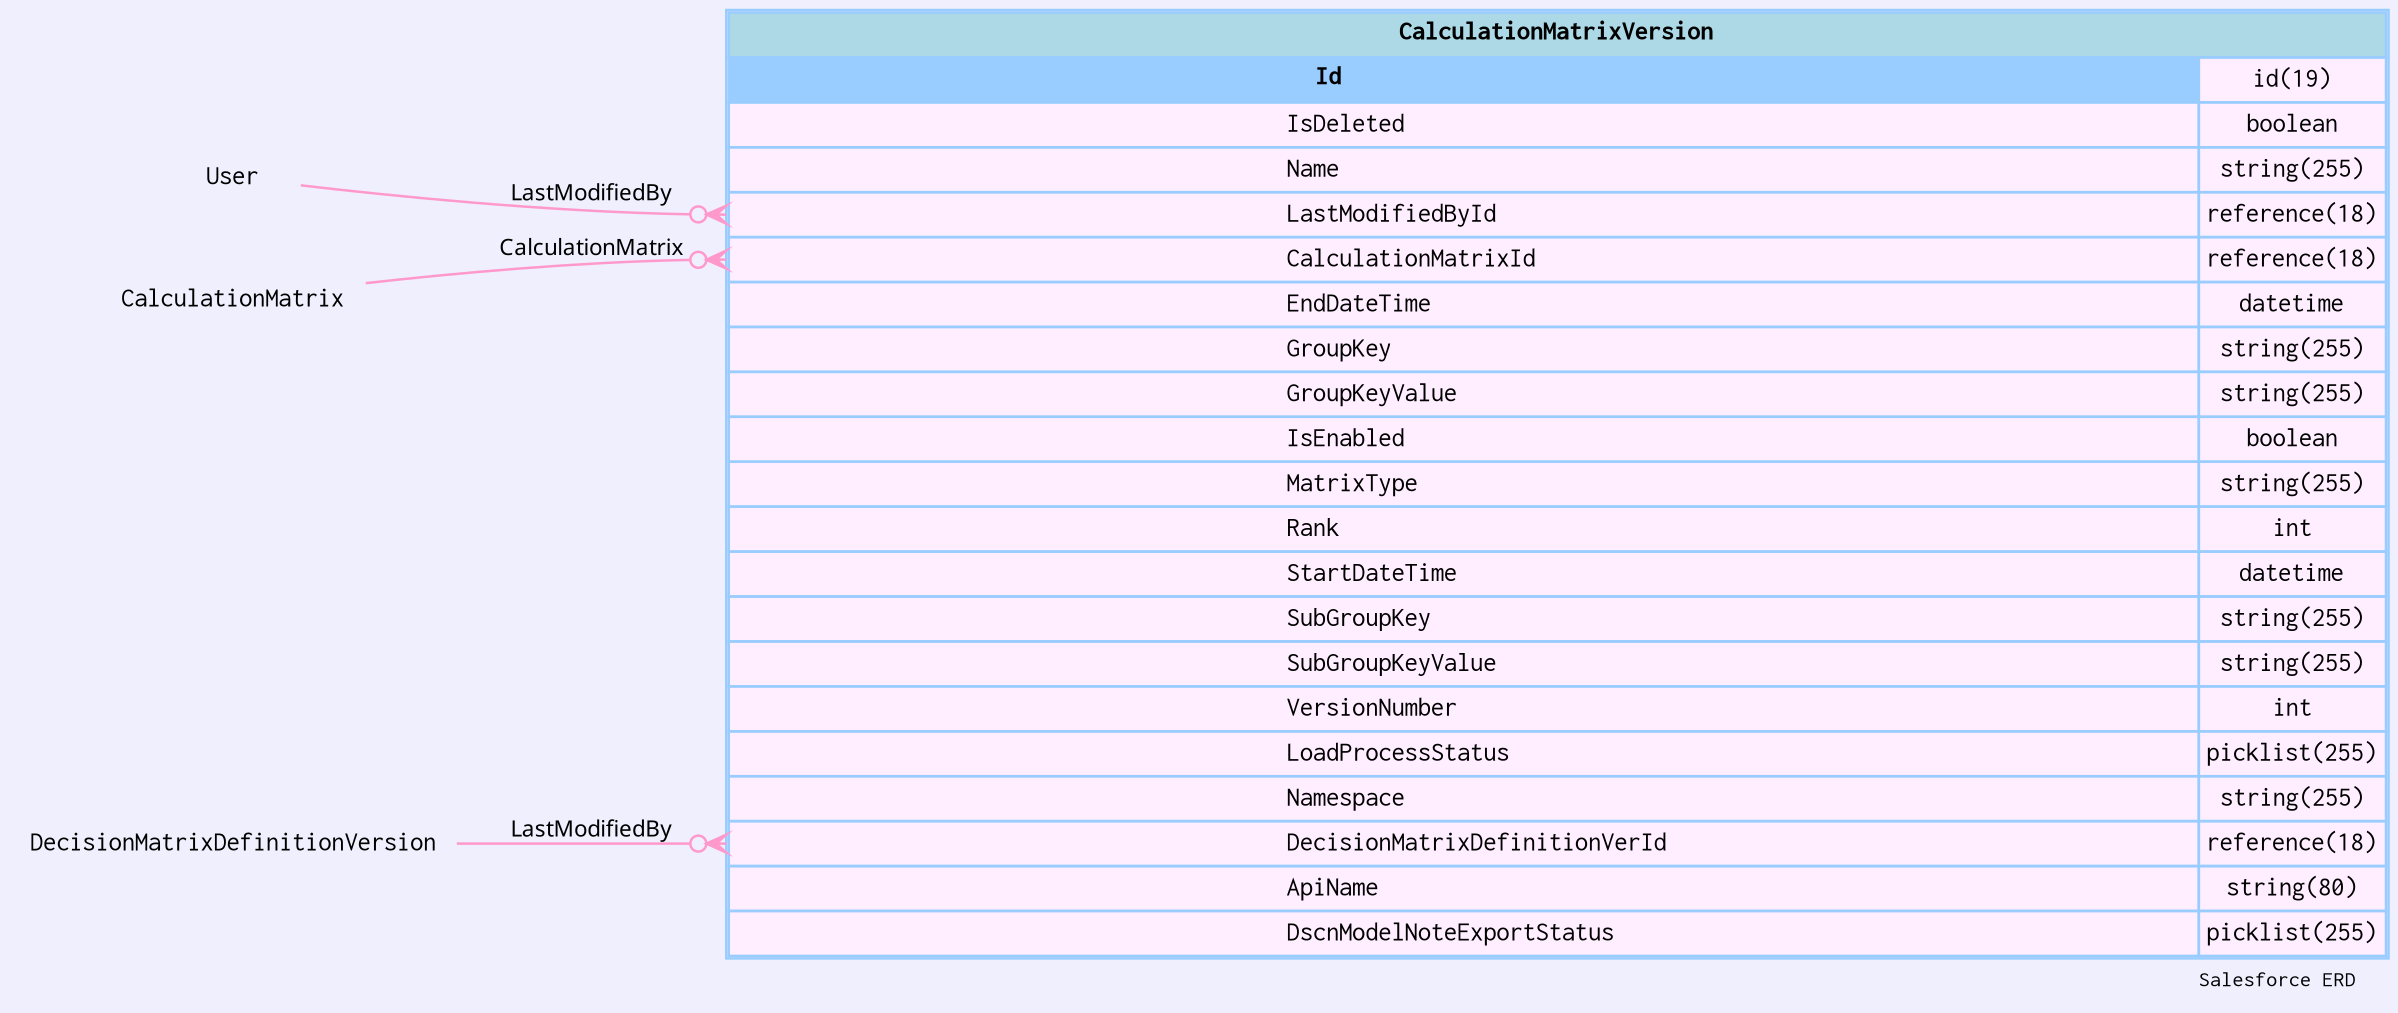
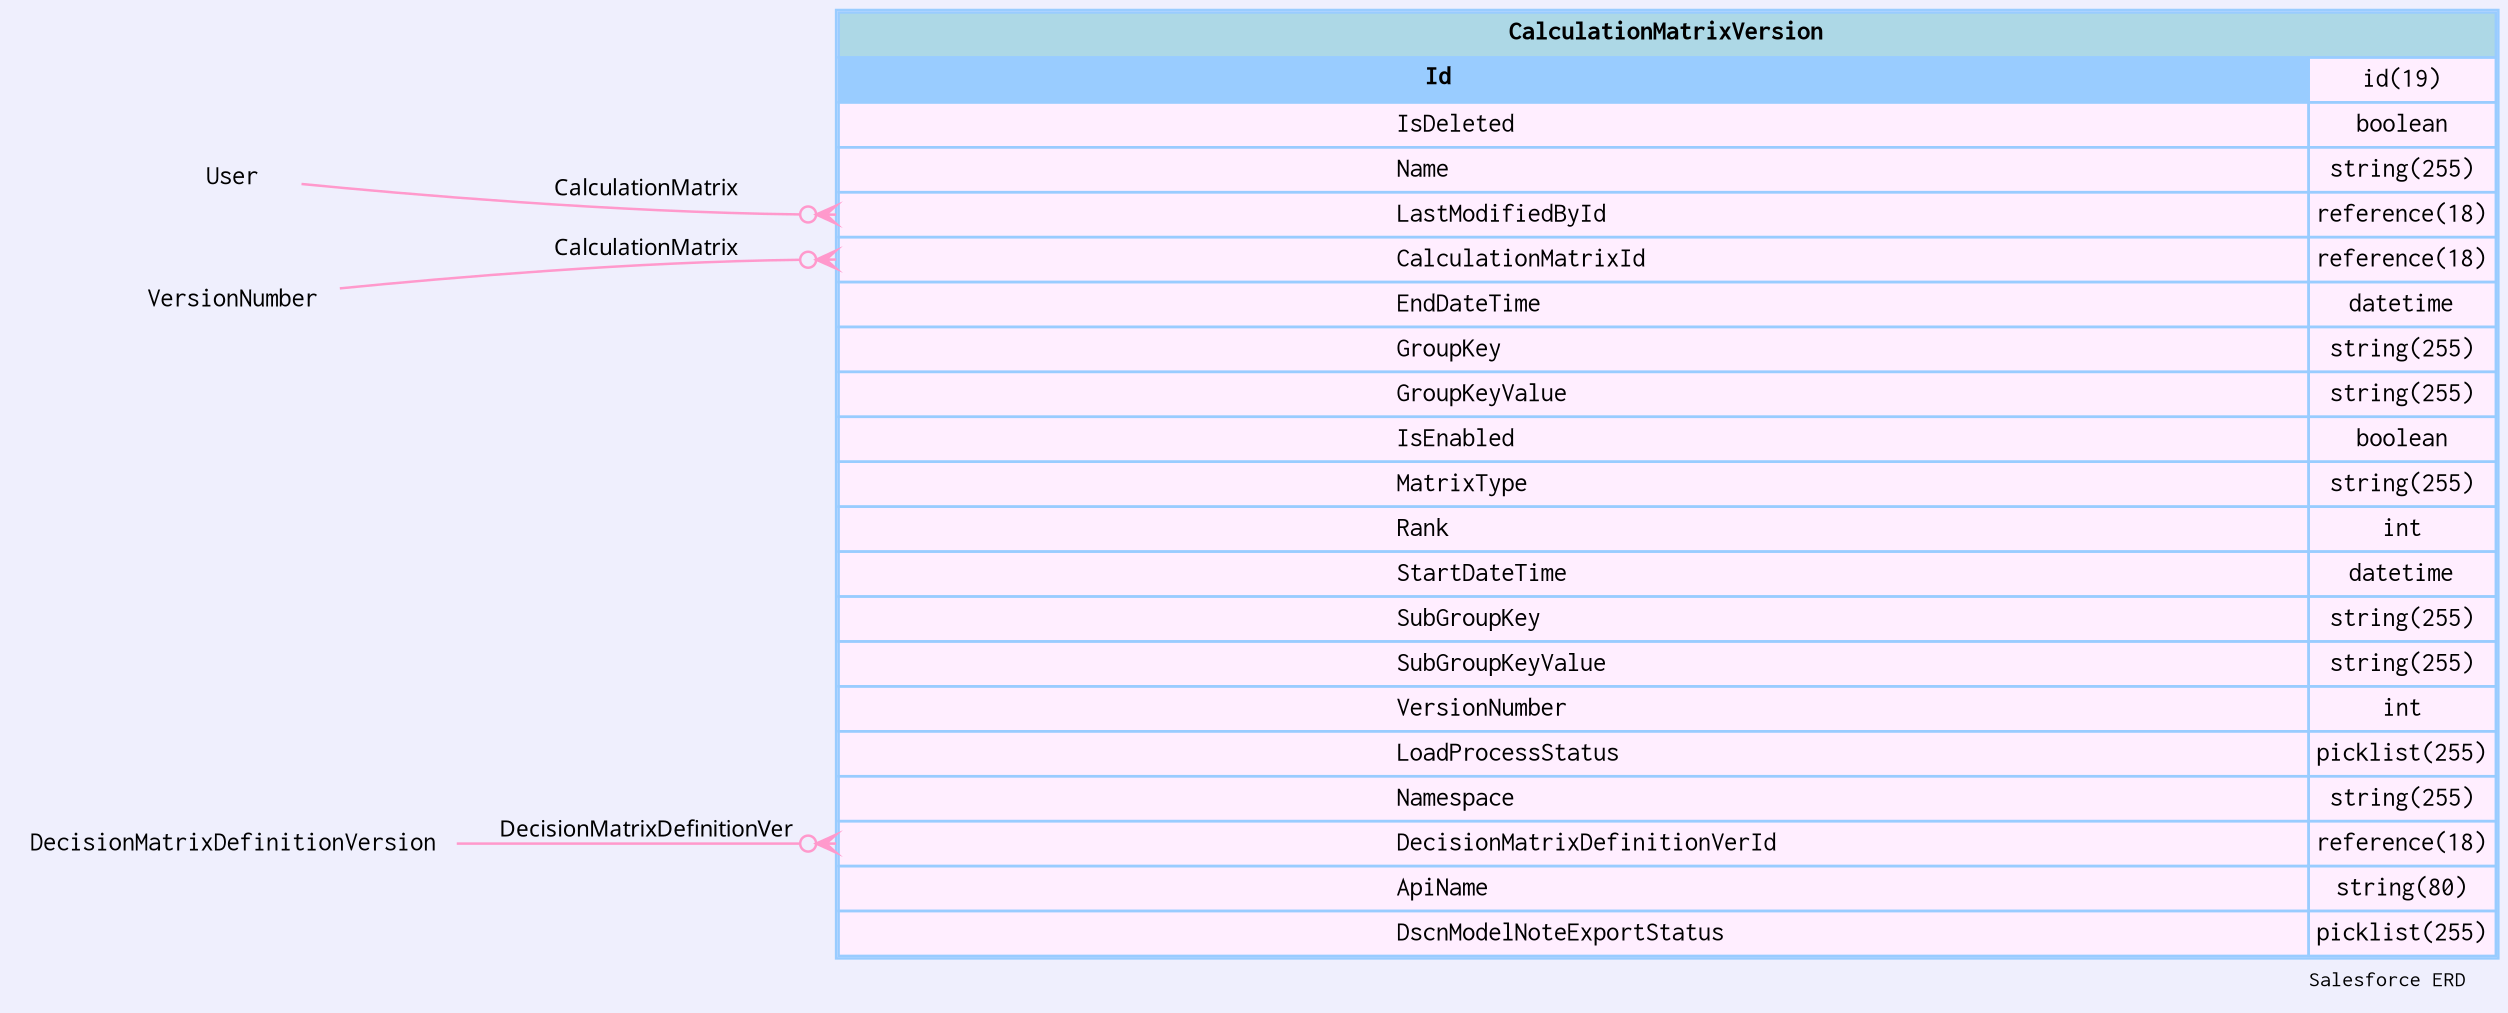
edge "User" -> "CalculationMatrixVersion": label "LastModifiedBy" -> "CalculationMatrix"
node "CalculationMatrix": label "CalculationMatrix" -> "VersionNumber"
edge "DecisionMatrixDefinitionVersion" -> "CalculationMatrixVersion": label "LastModifiedBy" -> "DecisionMatrixDefinitionVer"
